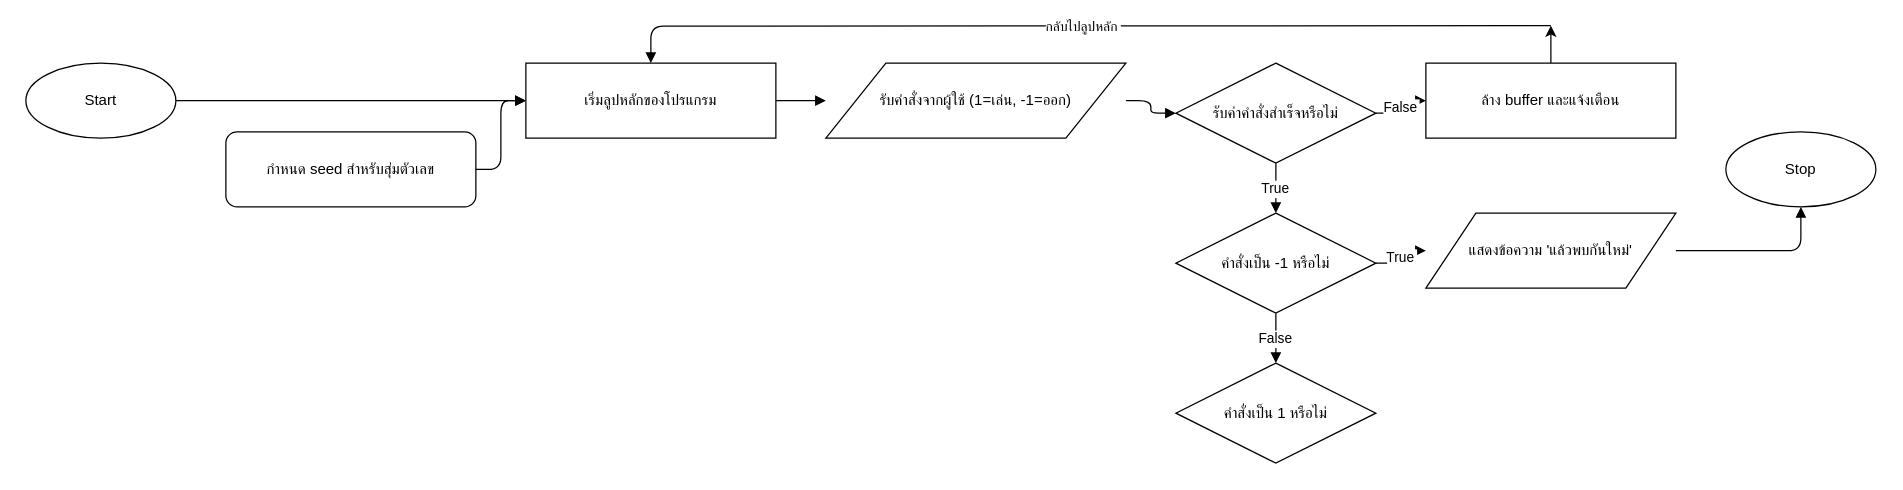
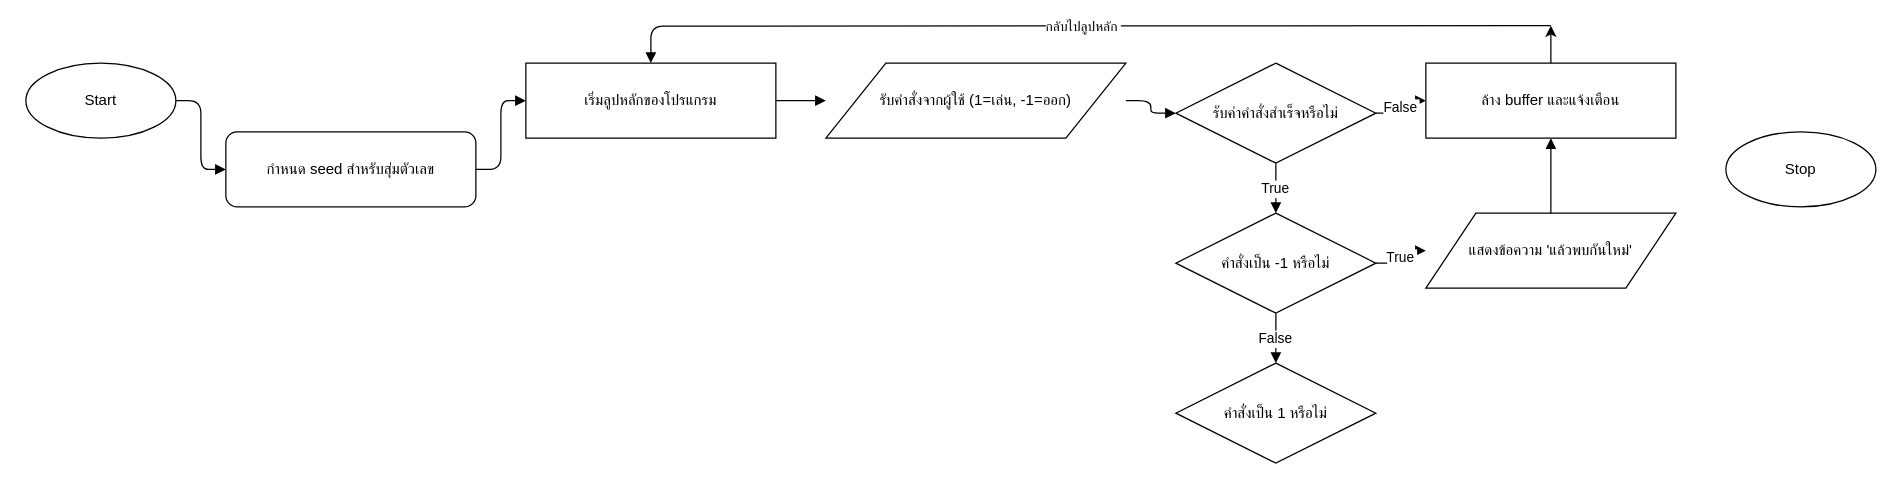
edge "Start" -> "เริ่มลูปหลักของโปรแกรม": now "Start" -> "กำหนด seed สำหรับสุ่มตัวเลข"
edge "แสดงข้อความ 'แล้วพบกันใหม่'" -> "Stop": now "แสดงข้อความ 'แล้วพบกันใหม่'" -> "ล้าง buffer และแจ้งเตือน"
